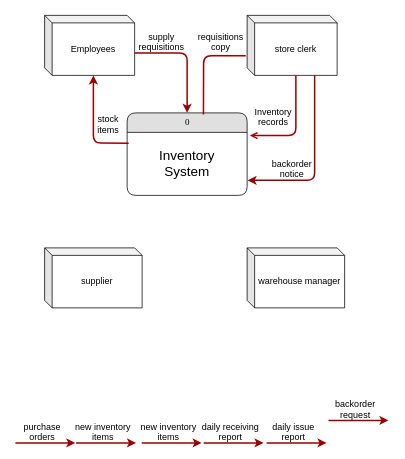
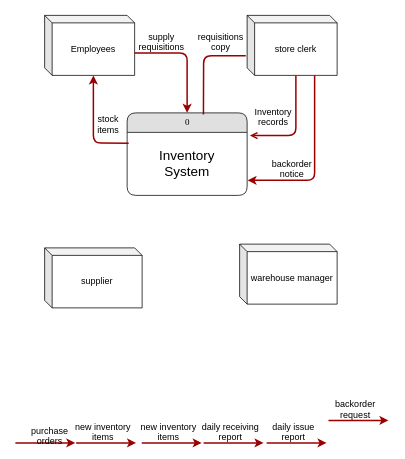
node "warehouse manager": moved (296, 278) -> (288, 274)
node "purchase orders": moved (42, 428) -> (50, 432)
